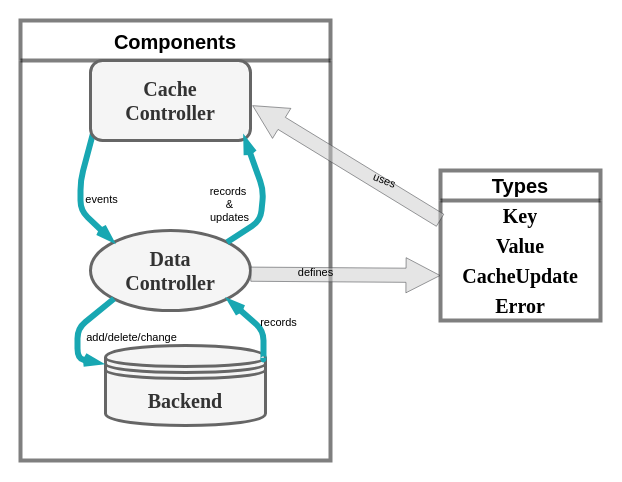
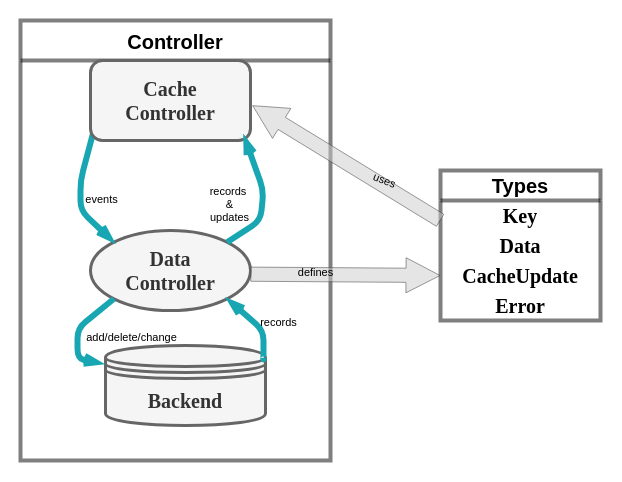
node "Components": label "Components" -> "Controller"
node "Value": label "Value" -> "Data"
